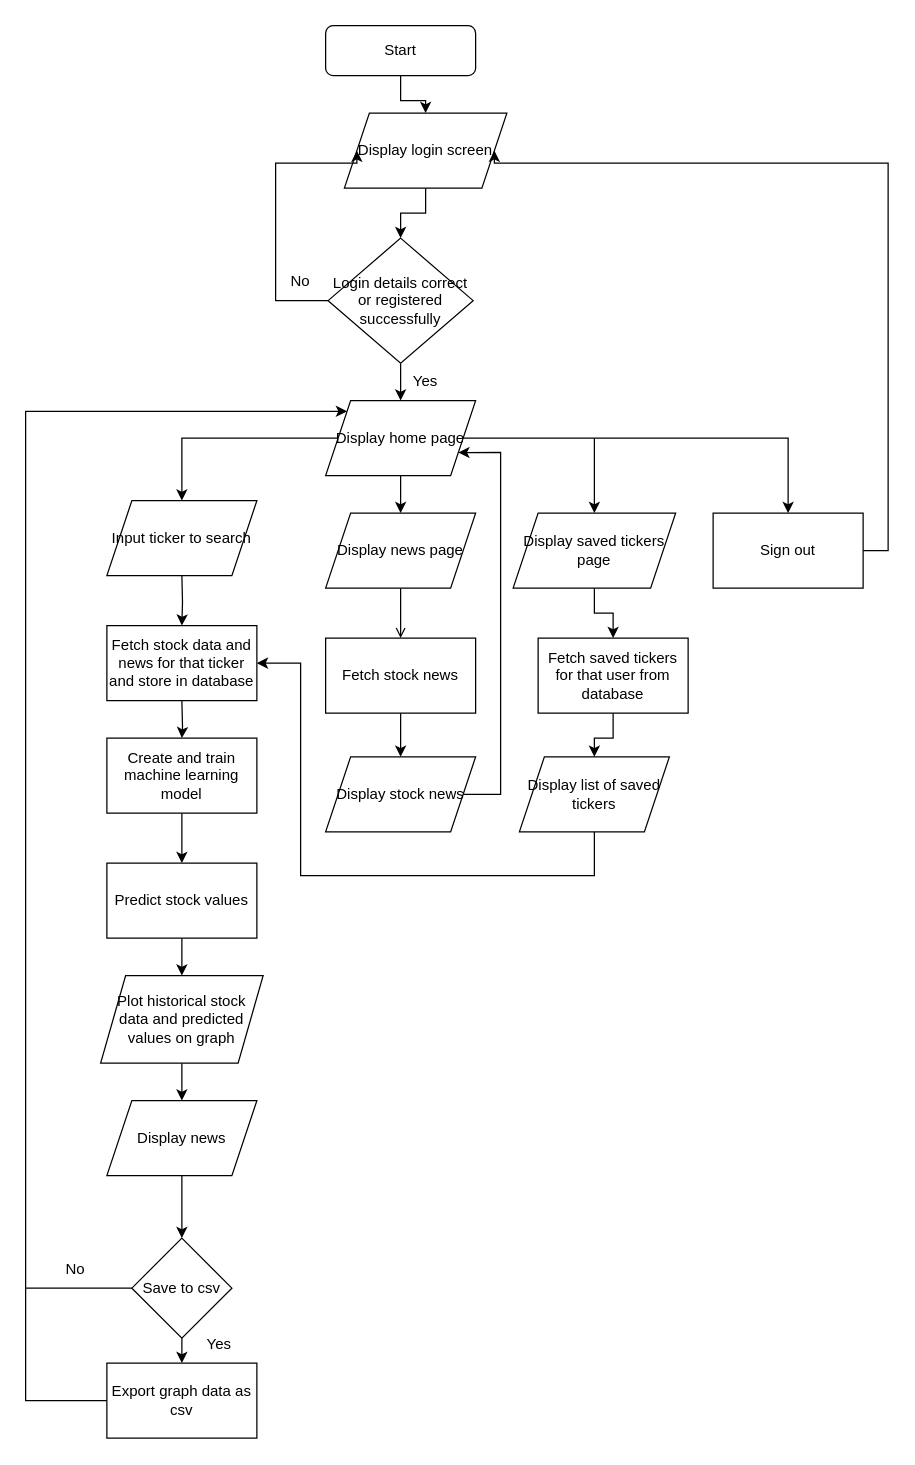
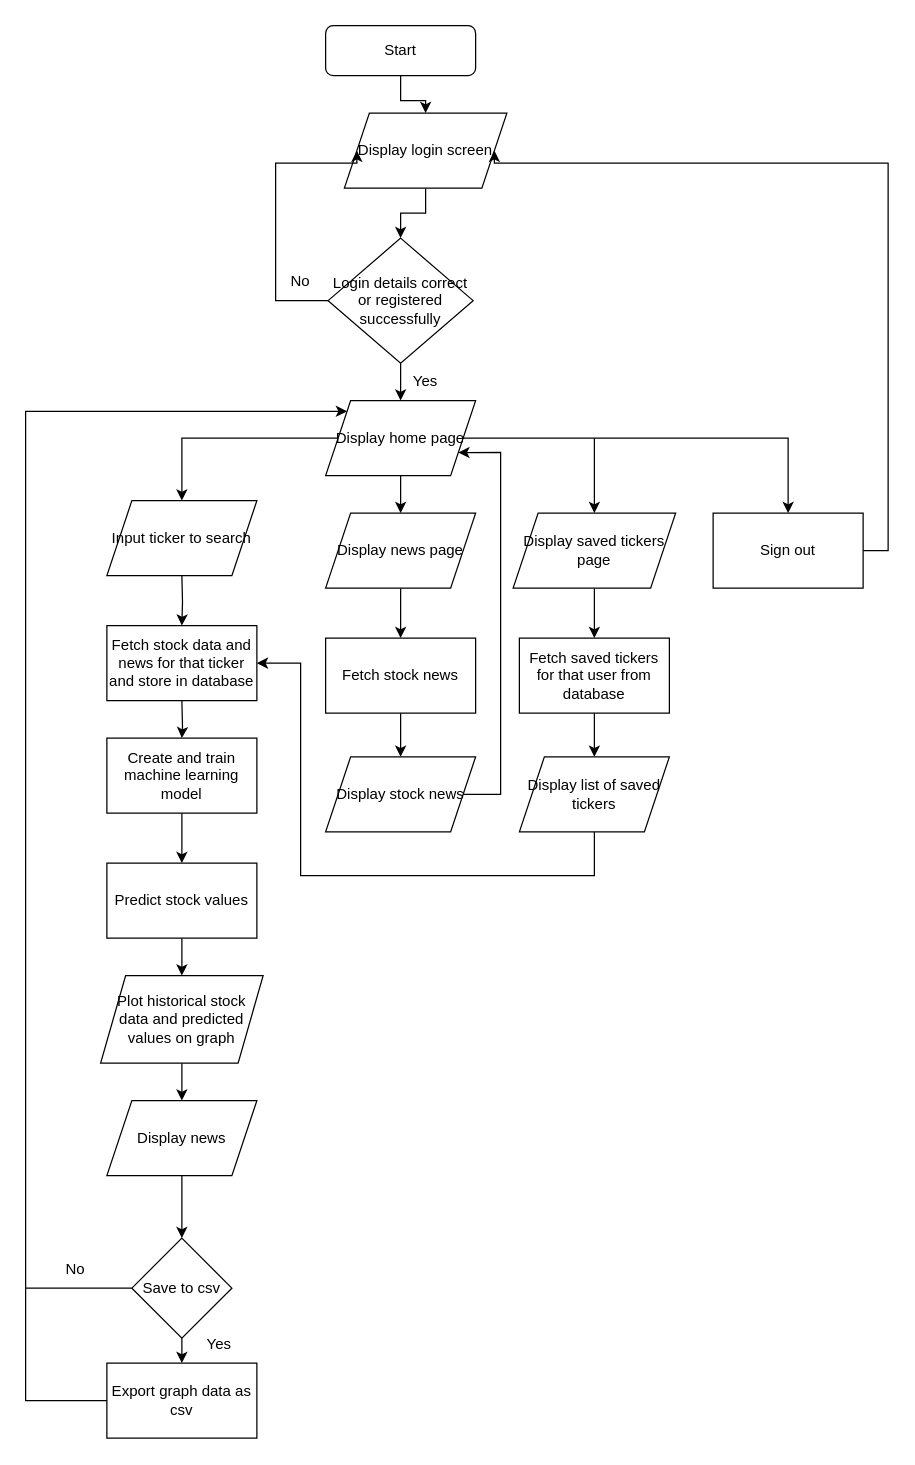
edge "Display news page" -> "Fetch stock news": arrowhead open -> classic
node "Fetch saved tickers for that user from database": moved (613, 676) -> (594, 676)
